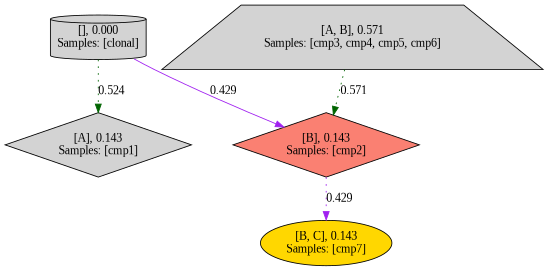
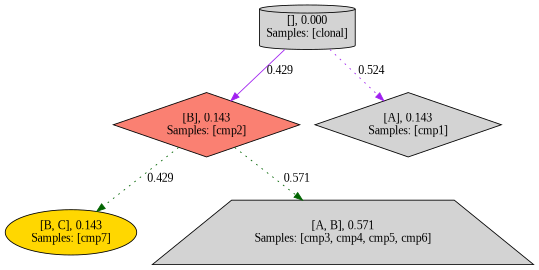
edge "[], 0.000 Samples: [clonal]" -> "[A], 0.143 Samples: [cmp1]": color darkgreen -> purple
edge "[A, B], 0.571 Samples: [cmp3, cmp4, cmp5, cmp6]" -> "[B], 0.143 Samples: [cmp2]": reversed
edge "[B], 0.143 Samples: [cmp2]" -> "[B, C], 0.143 Samples: [cmp7]": color purple -> darkgreen
